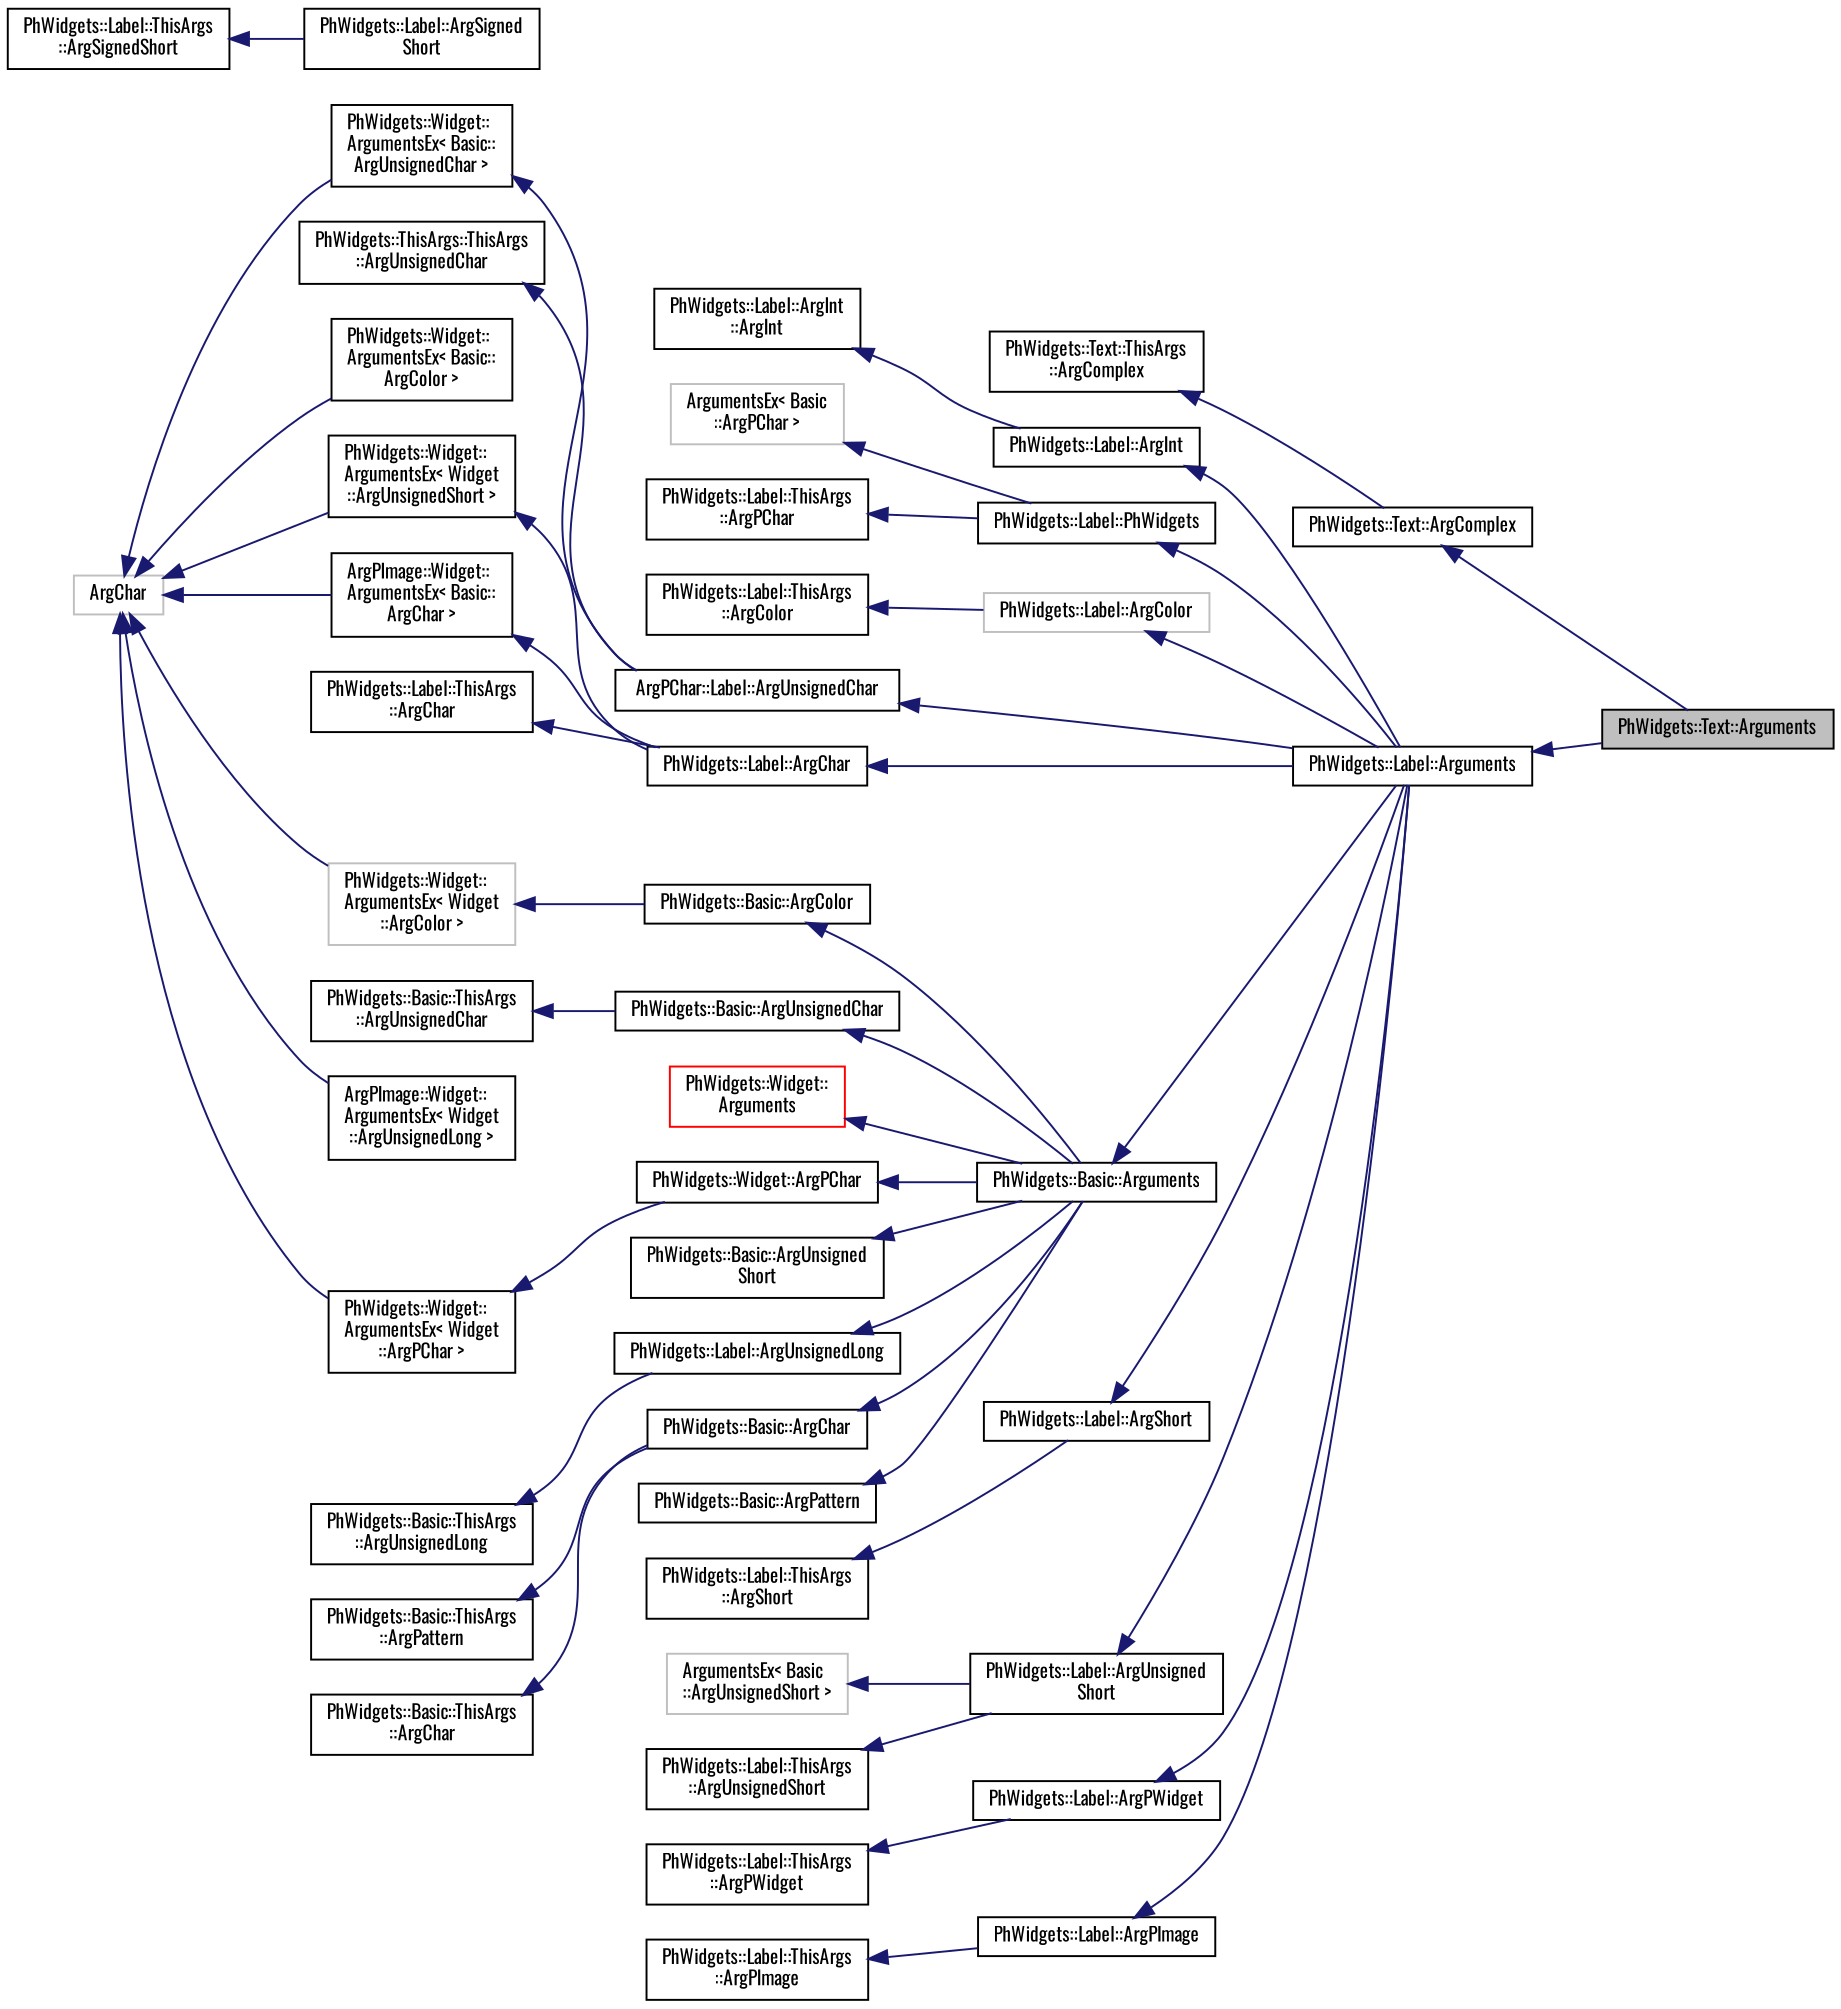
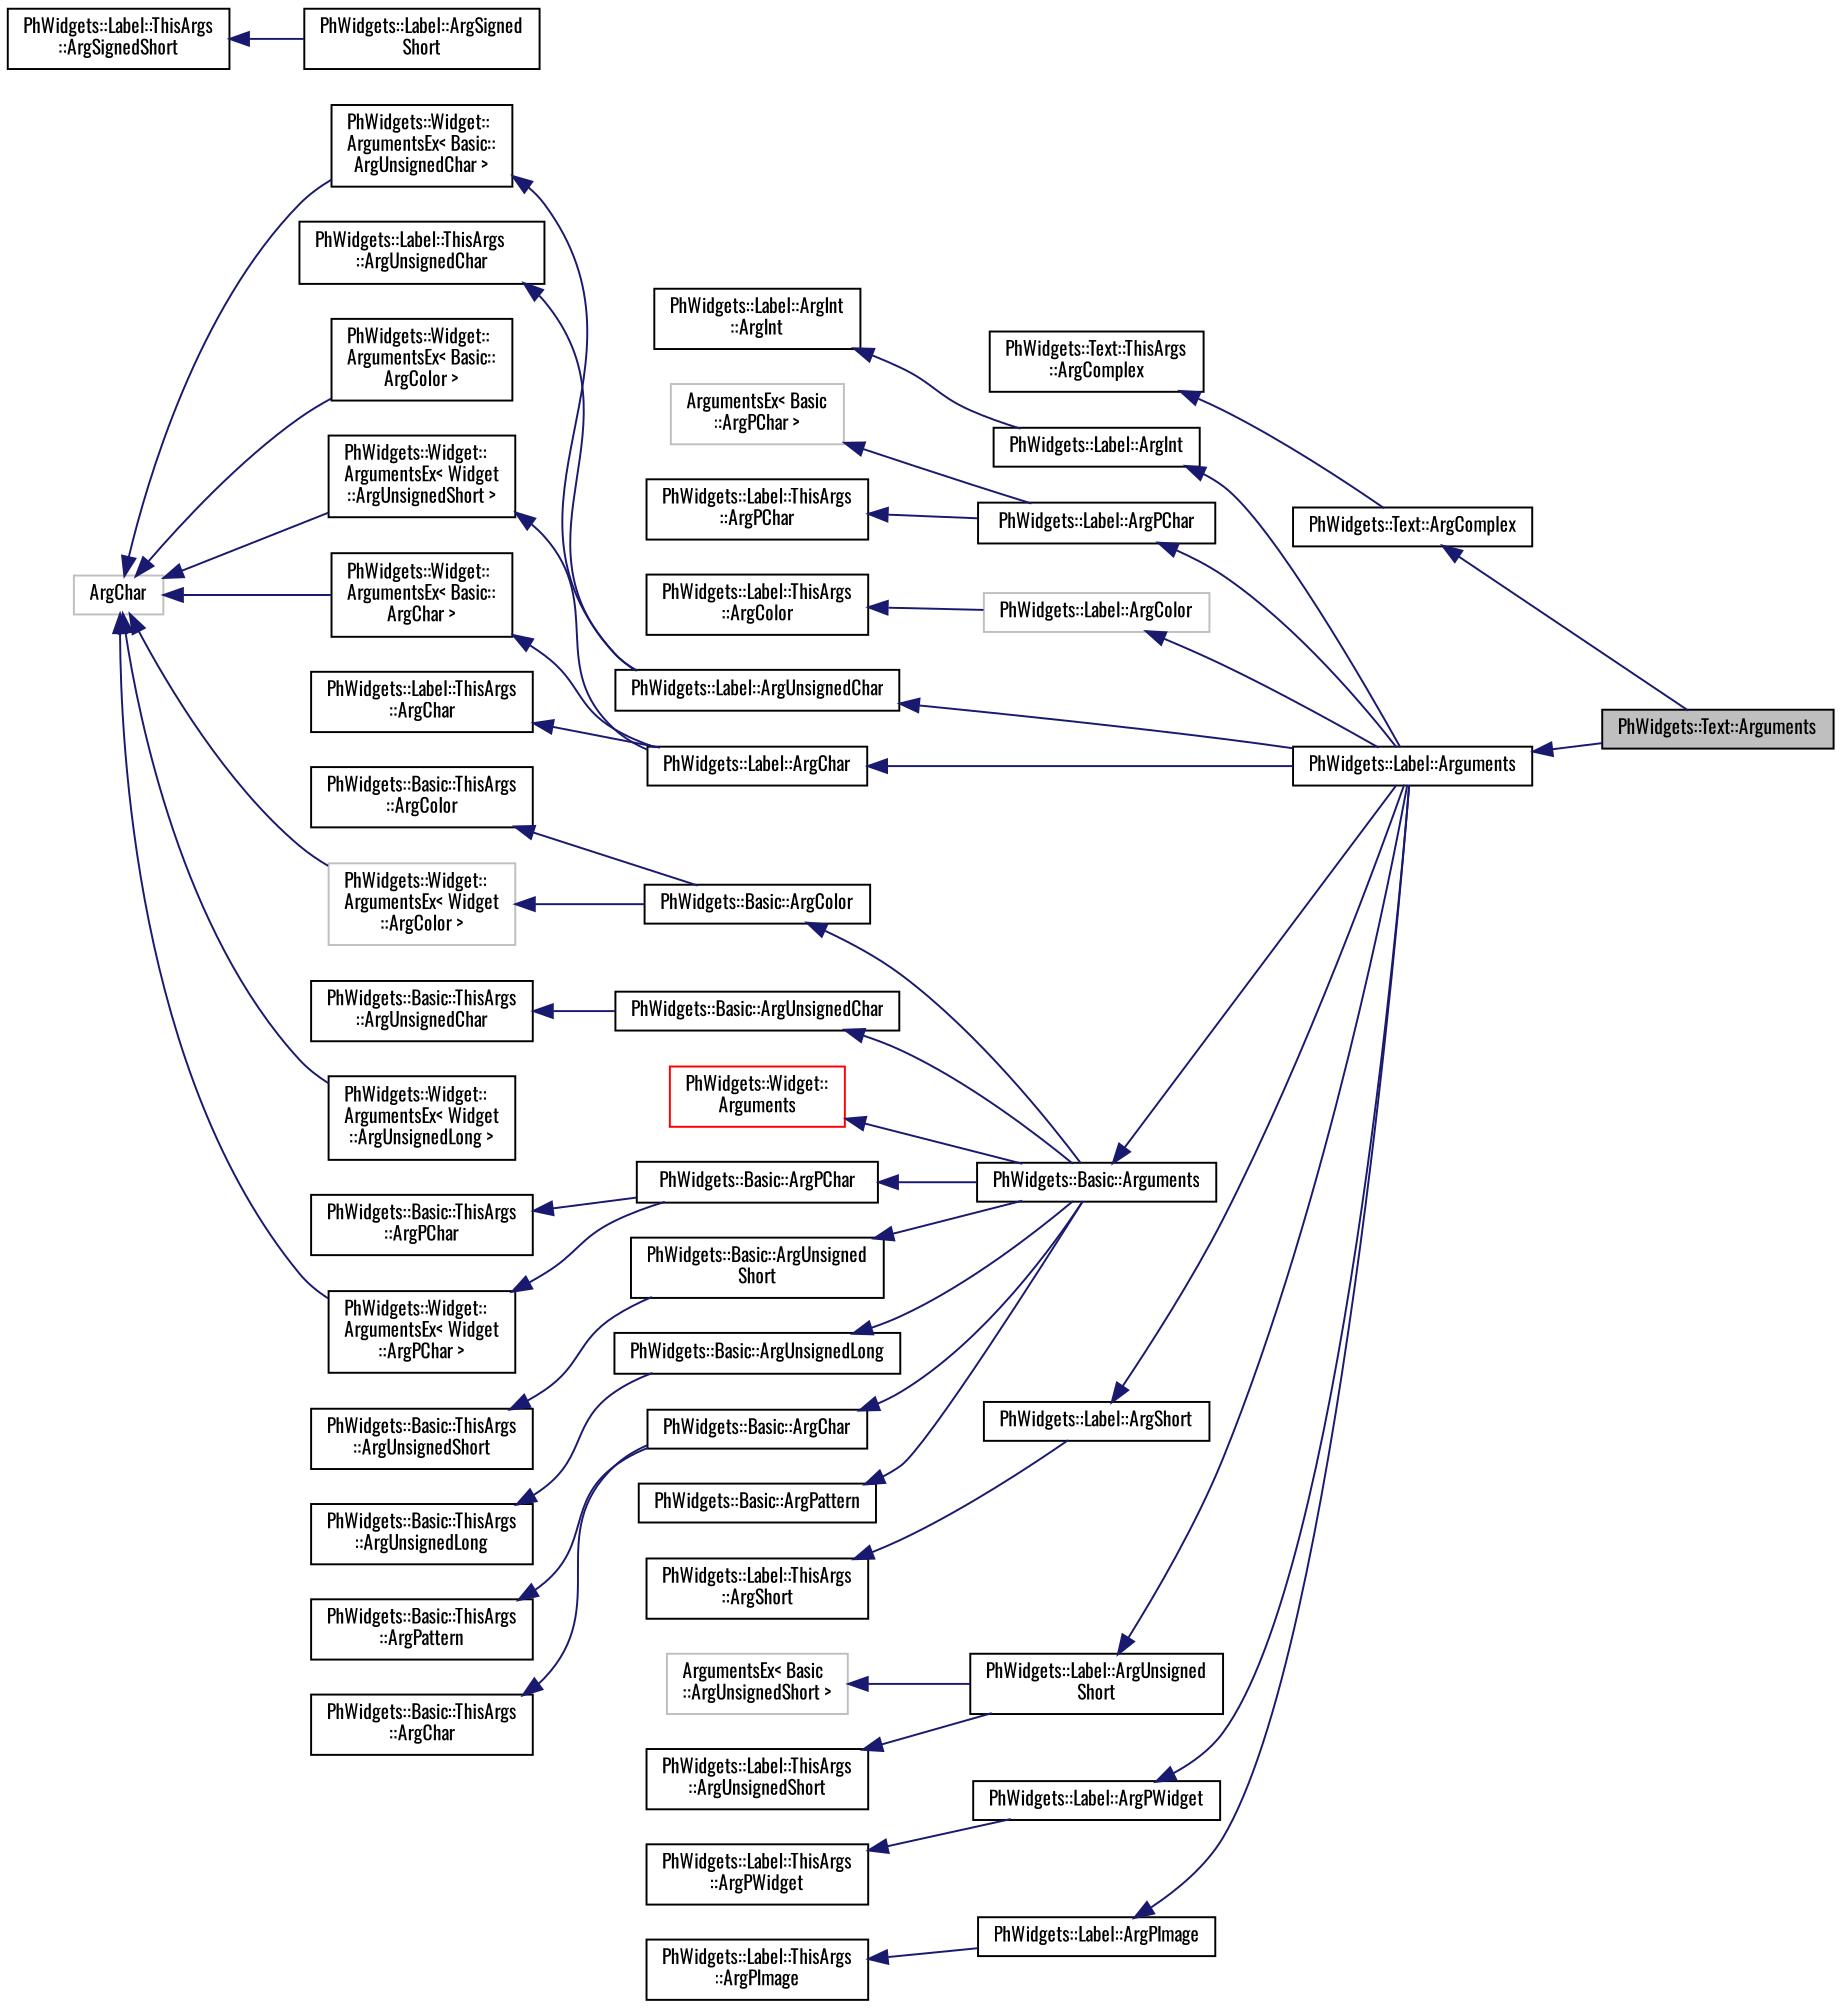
node "PhWidgets::ThisArgs::ThisArgs ::ArgUnsignedChar": label "PhWidgets::ThisArgs::ThisArgs ::ArgUnsignedChar" -> "PhWidgets::Label::ThisArgs ::ArgUnsignedChar"
node "PhWidgets::Label::PhWidgets": label "PhWidgets::Label::PhWidgets" -> "PhWidgets::Label::ArgPChar"
node "ArgPImage::Widget:: ArgumentsEx< Basic:: ArgChar >": label "ArgPImage::Widget:: ArgumentsEx< Basic:: ArgChar >" -> "PhWidgets::Widget:: ArgumentsEx< Basic:: ArgChar >"
node "ArgPChar::Label::ArgUnsignedChar": label "ArgPChar::Label::ArgUnsignedChar" -> "PhWidgets::Label::ArgUnsignedChar"
node "PhWidgets::Basic::ThisArgs ::ArgColor": added
node "ArgPImage::Widget:: ArgumentsEx< Widget ::ArgUnsignedLong >": label "ArgPImage::Widget:: ArgumentsEx< Widget ::ArgUnsignedLong >" -> "PhWidgets::Widget:: ArgumentsEx< Widget ::ArgUnsignedLong >"
node "PhWidgets::Widget::ArgPChar": label "PhWidgets::Widget::ArgPChar" -> "PhWidgets::Basic::ArgPChar"
node "PhWidgets::Basic::ThisArgs ::ArgPChar": added
node "PhWidgets::Label::ArgUnsignedLong": label "PhWidgets::Label::ArgUnsignedLong" -> "PhWidgets::Basic::ArgUnsignedLong"
node "PhWidgets::Basic::ThisArgs ::ArgUnsignedShort": added
